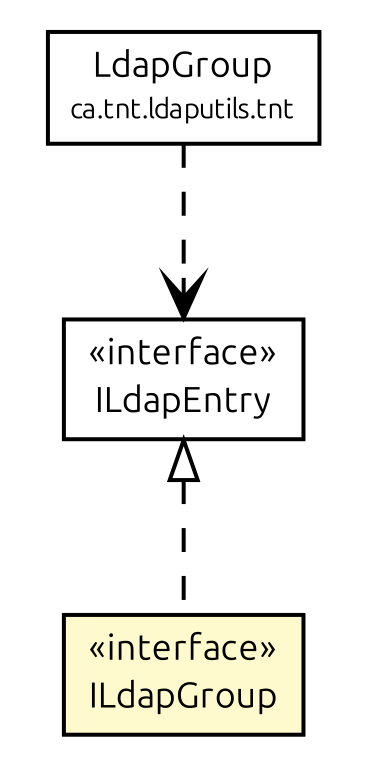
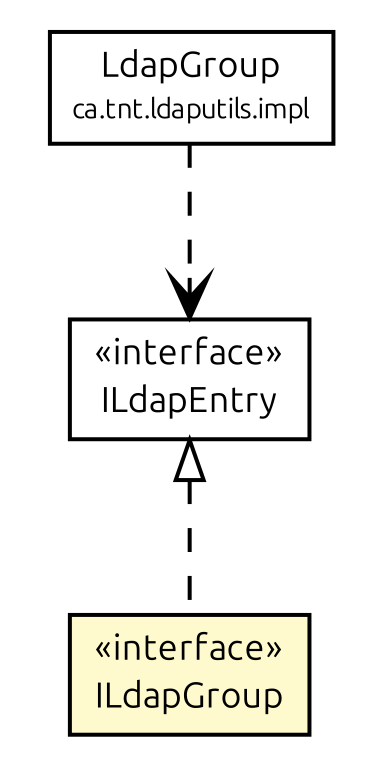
node "LdapGroup": text "ca.tnt.ldaputils.tnt" -> "ca.tnt.ldaputils.impl"
